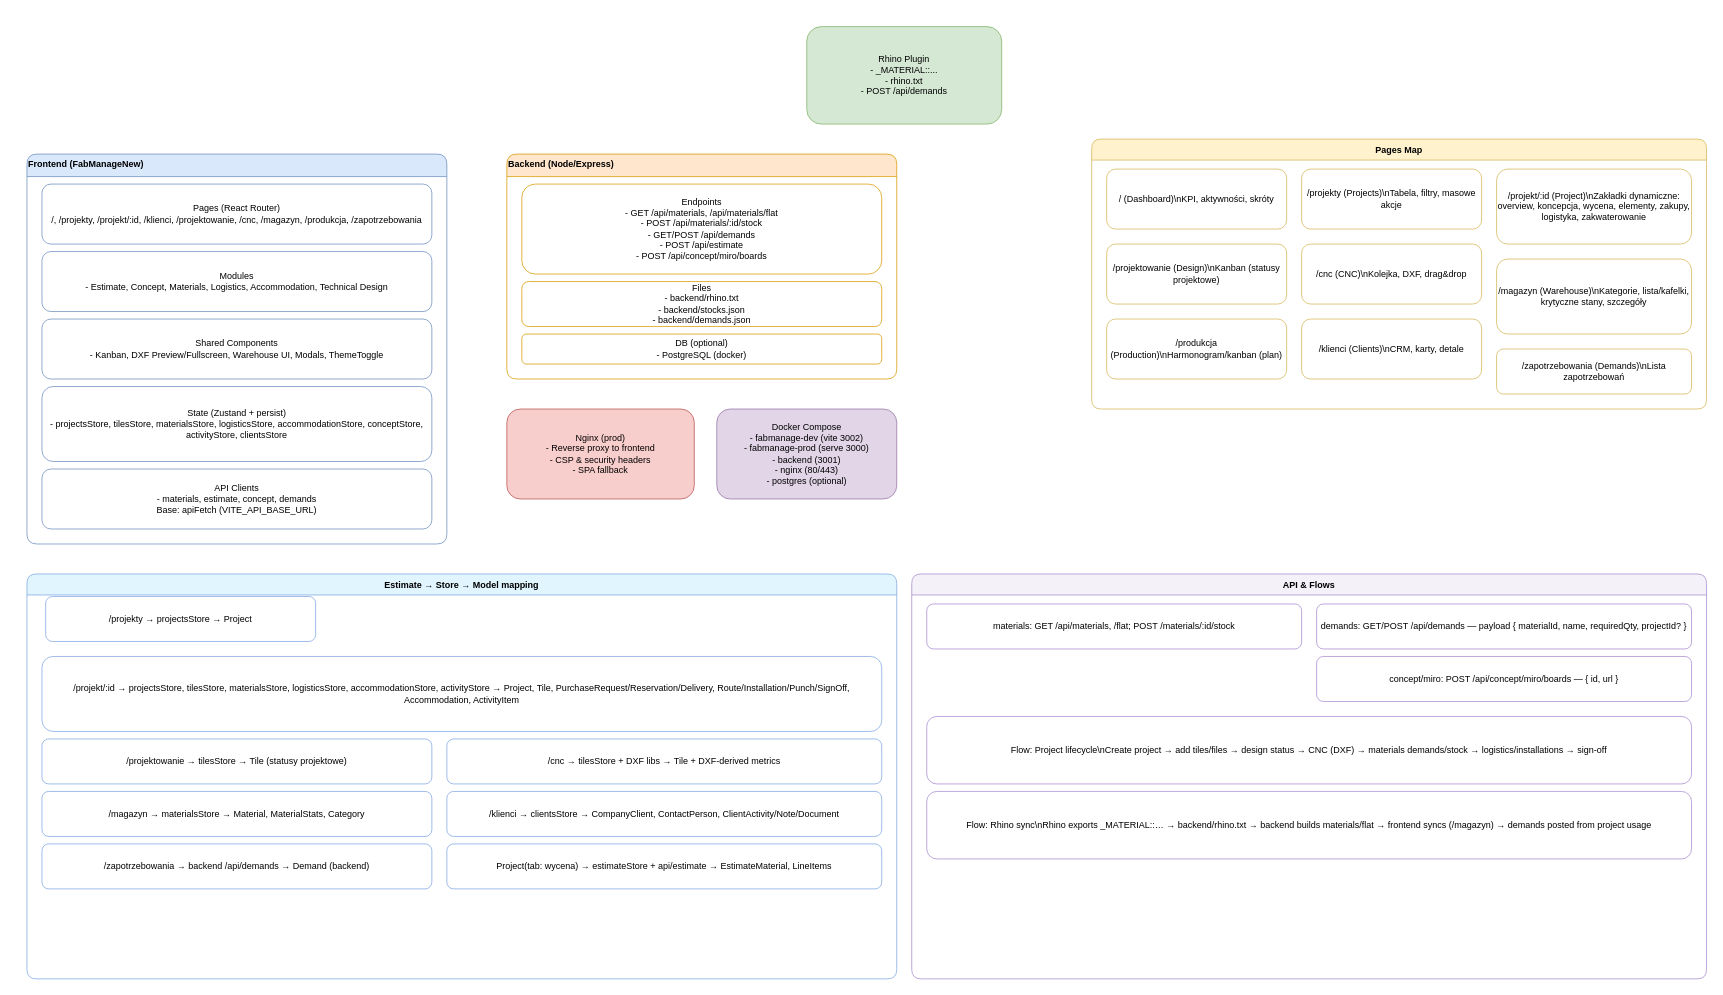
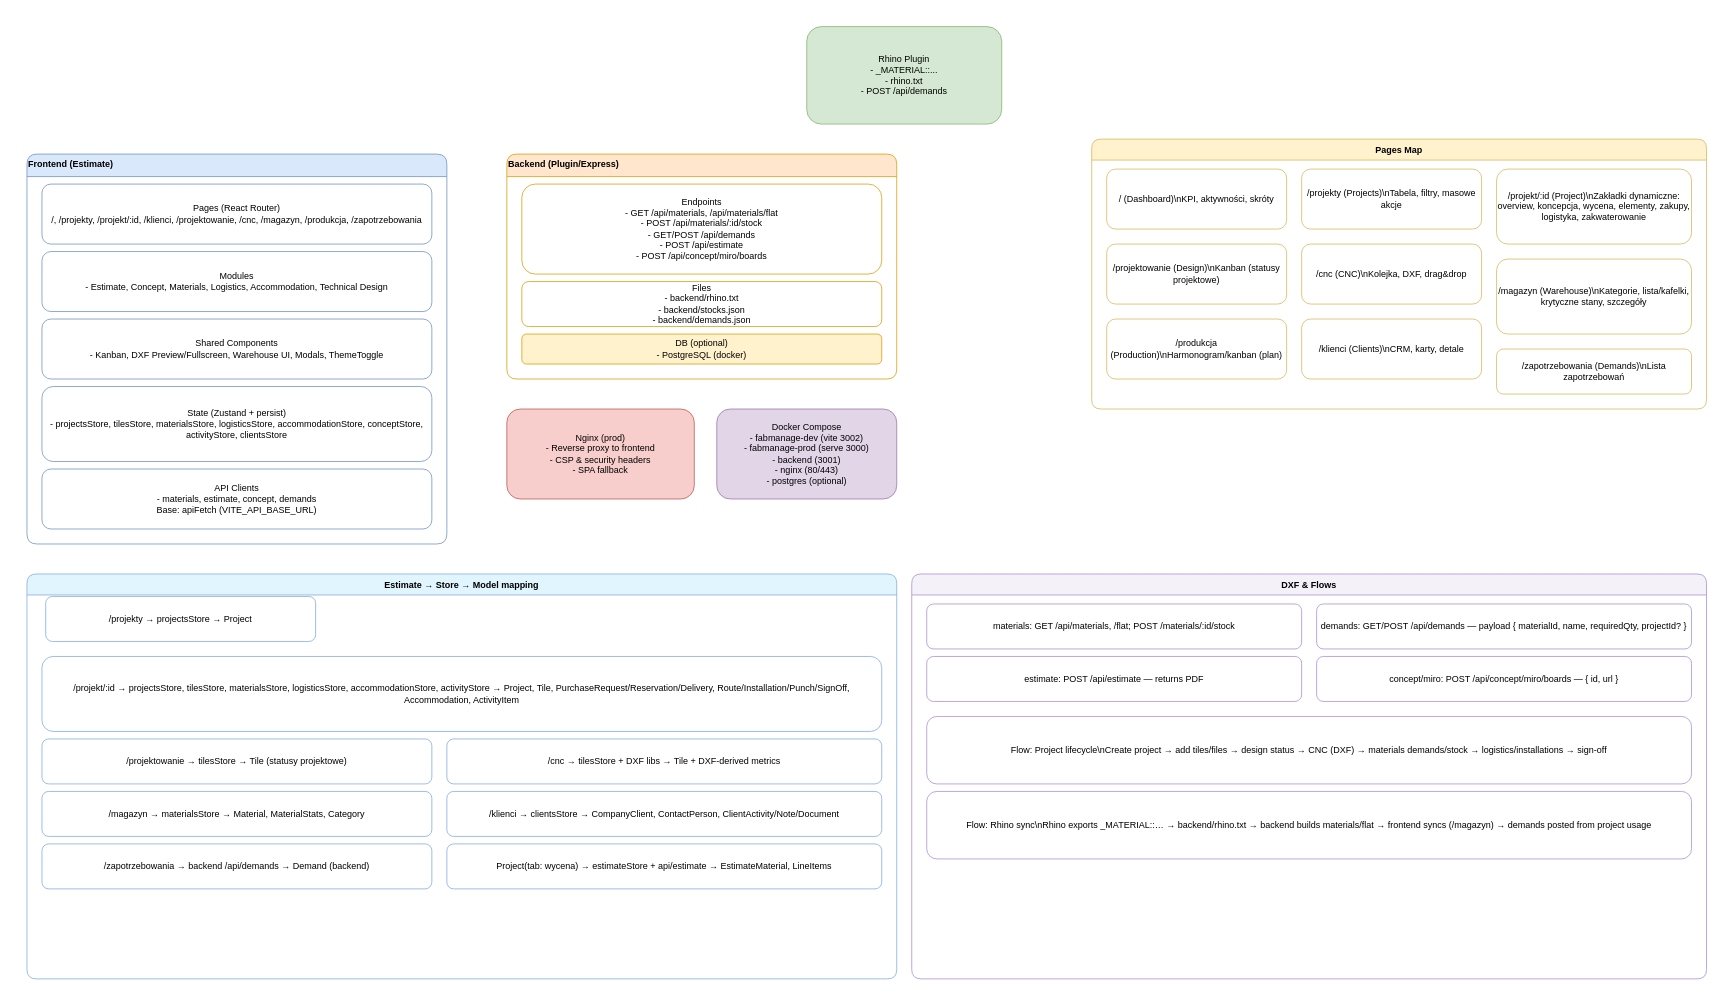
node "Frontend (FabManageNew)": label "Frontend (FabManageNew)" -> "Frontend (Estimate)"
node "Backend (Node/Express)": label "Backend (Node/Express)" -> "Backend (Plugin/Express)"
node "DB (optional) - PostgreSQL (docker)": fillcolor #ffffff -> #fff2cc
node "API & Flows": label "API & Flows" -> "DXF & Flows"
node "estimate: POST /api/estimate — returns PDF": added
